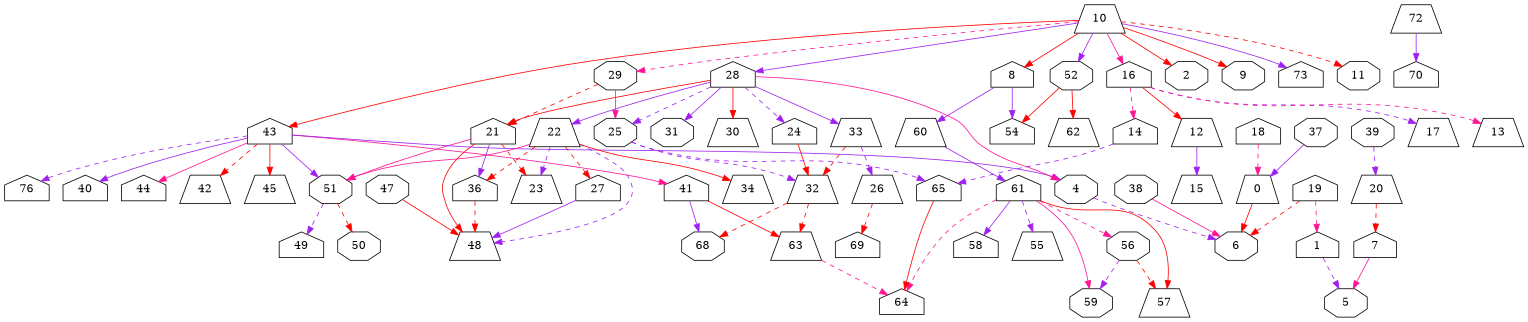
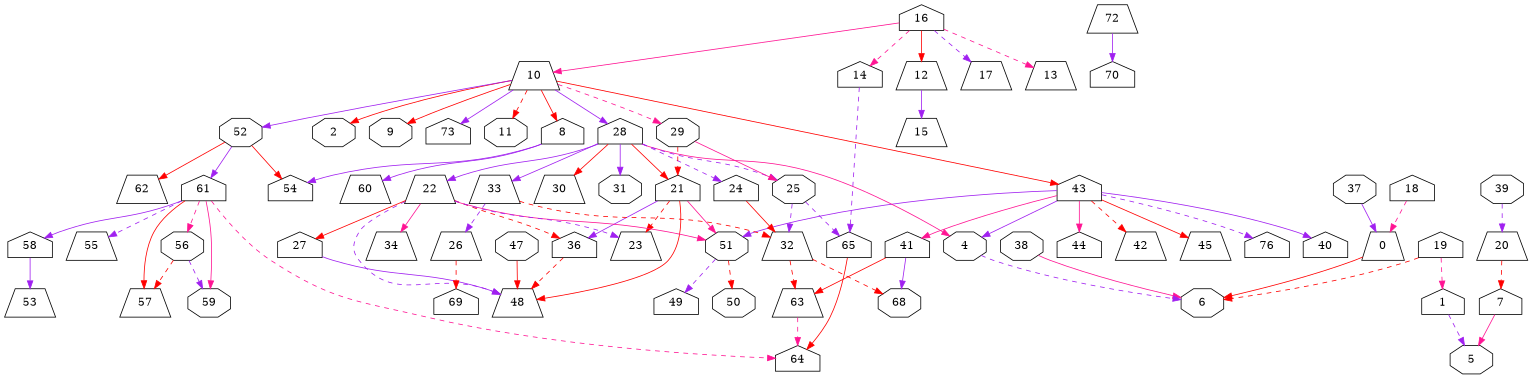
edge "10" -> "16": reversed
edge "60" -> "61": now "52" -> "61"
edge "22" -> "27": style dashed -> solid
edge "22" -> "34": color red -> deeppink
node "53": added
